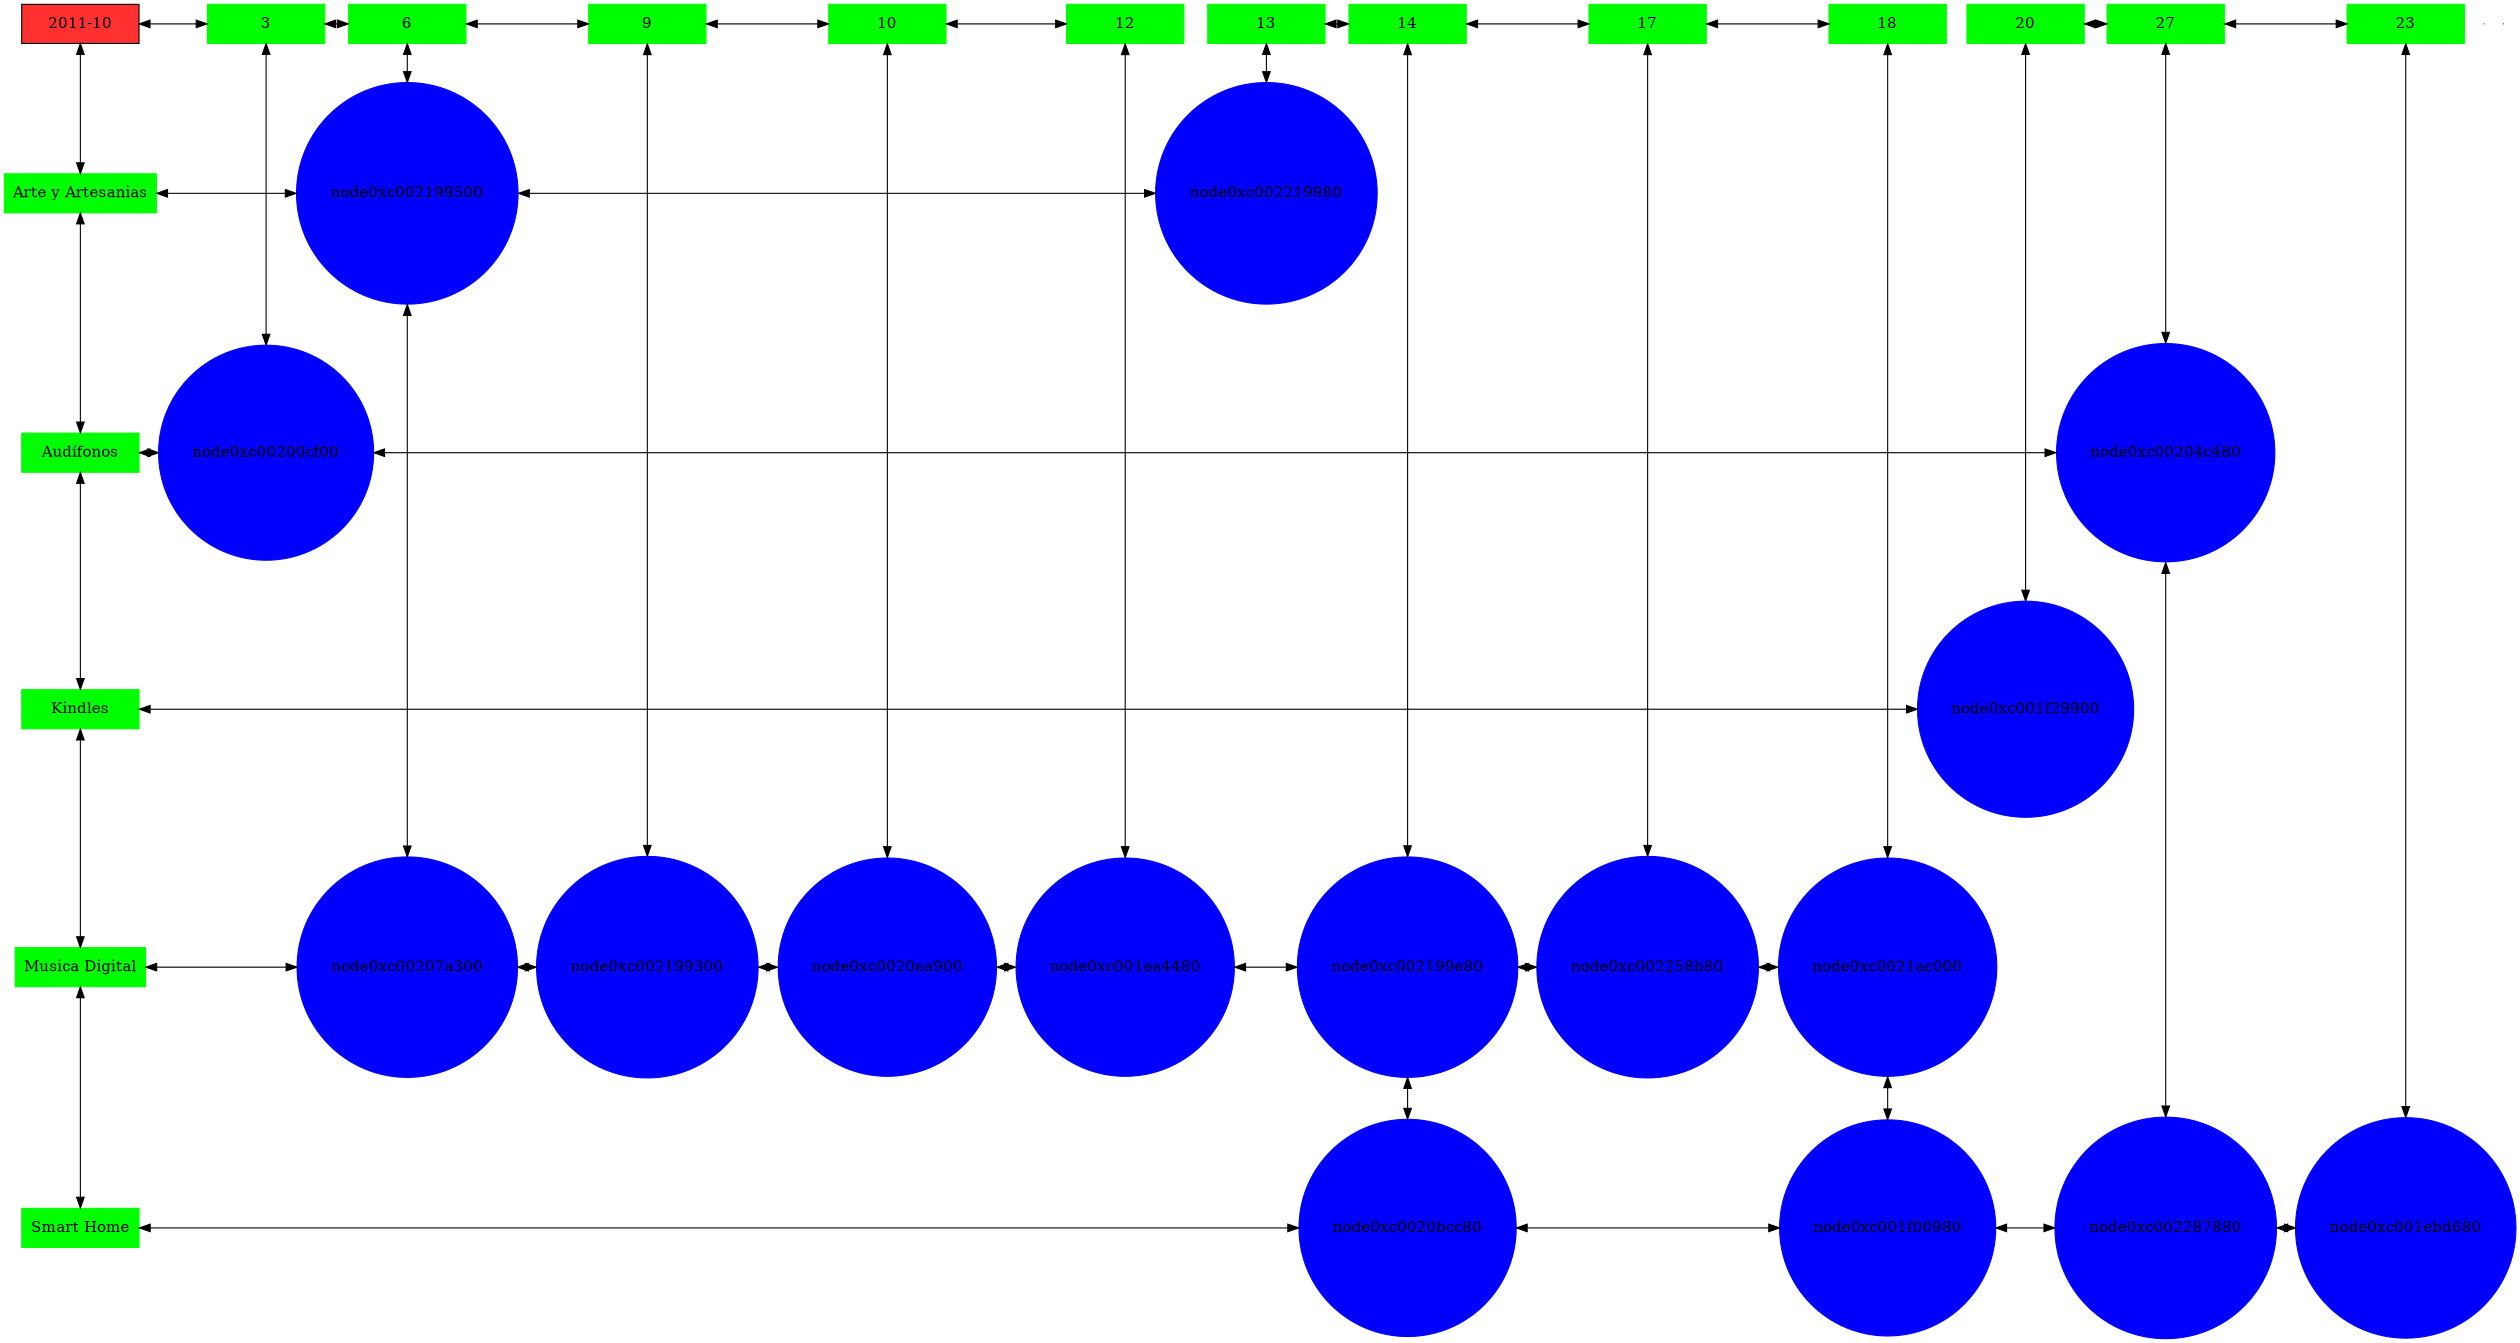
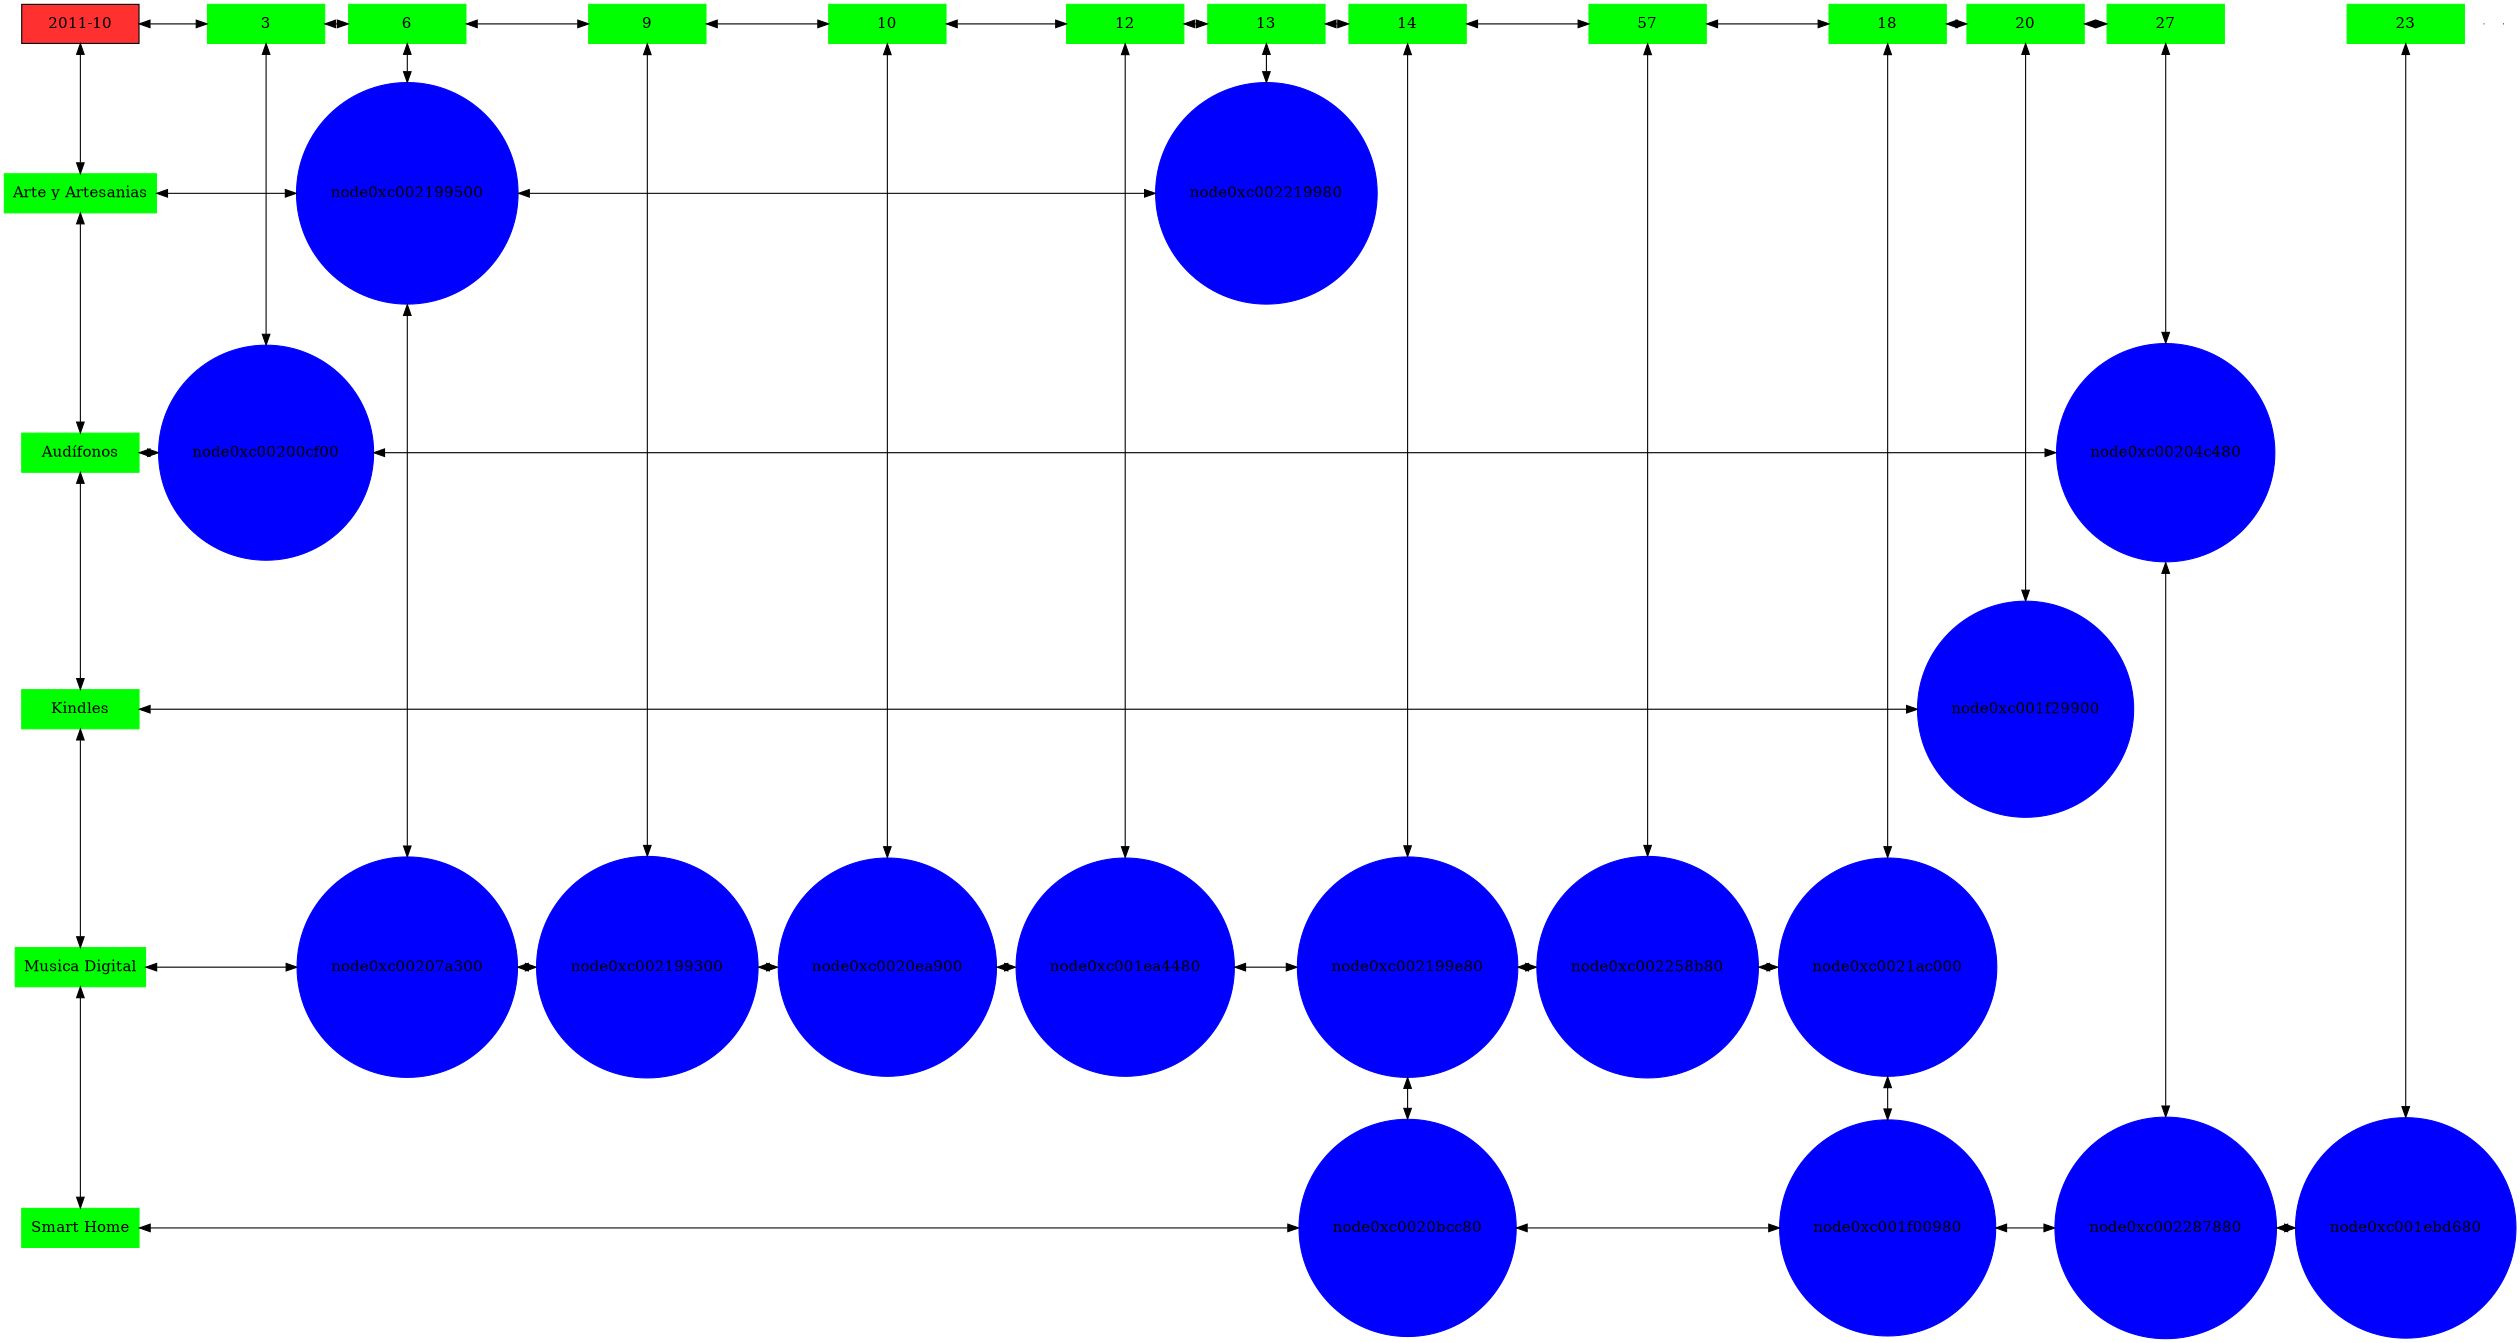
edge "12" -- "13": added
node "17": label "17" -> "57"
edge "18" -- "20": added
edge "27" -- "23": removed
